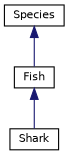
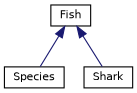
edge "Fish" -> "Species": reversed
